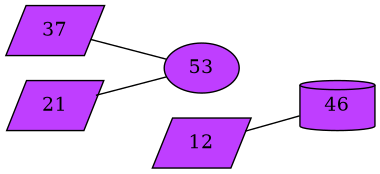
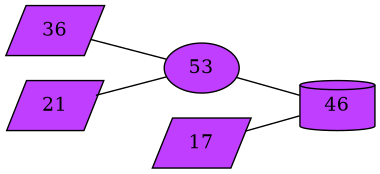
node "37": label "37" -> "36"
edge "53" -- "46": added
node "12": label "12" -> "17"
